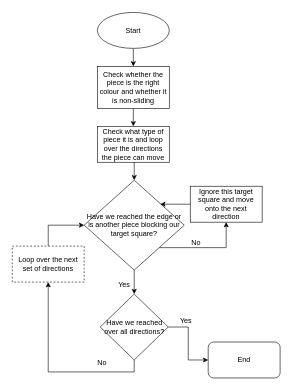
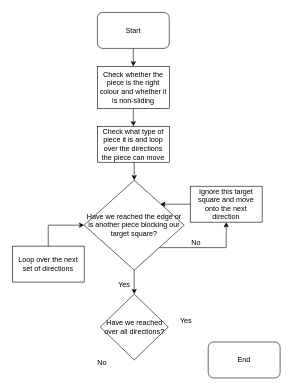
node "Start": shape ellipse -> rounded rectangle
node "Loop over the next set of directions": style dashed -> solid
edge "Have we reached over all directions?" -> "End": removed
edge "Have we reached over all directions?" -> "Loop over the next set of directions": removed
